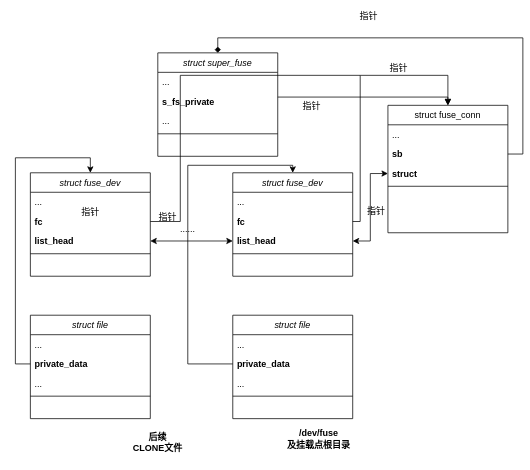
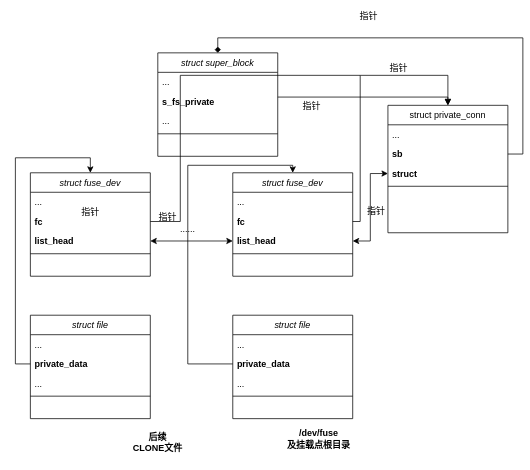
node "struct super_fuse": label "struct super_fuse" -> "struct super_block"
node "struct fuse_conn": label "struct fuse_conn" -> "struct private_conn"
